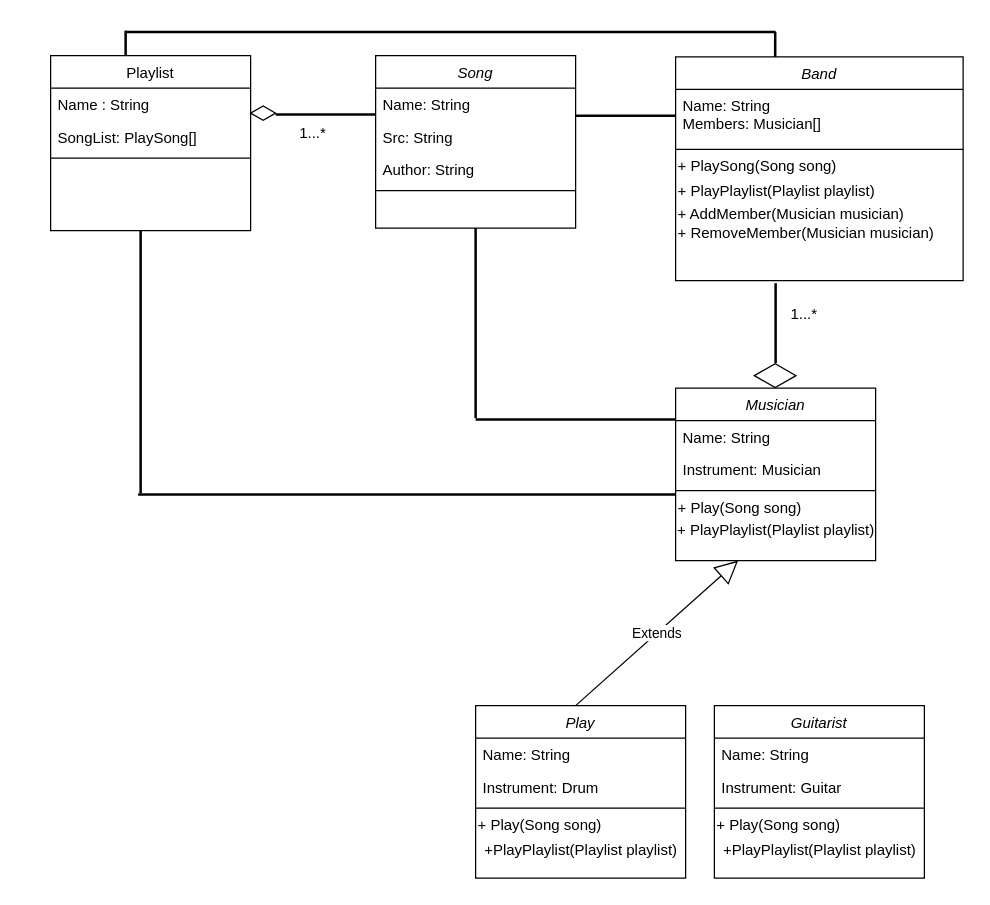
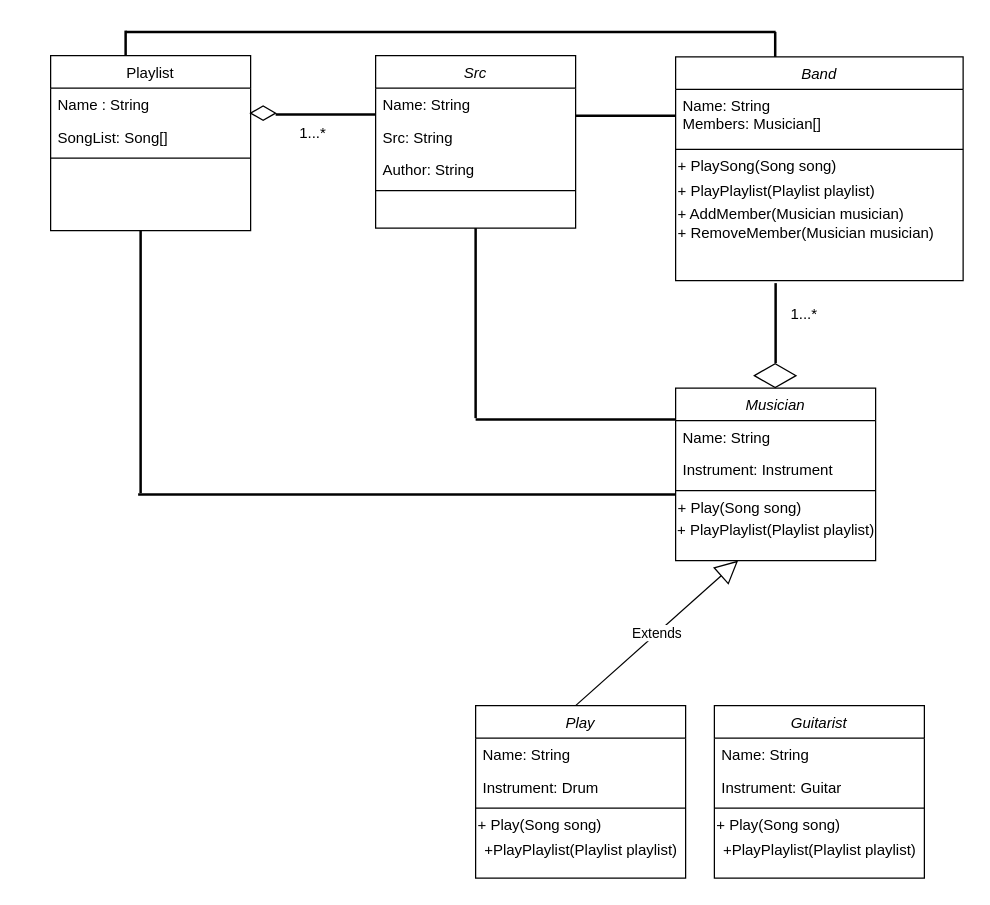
node "Song": label "Song" -> "Src"
node "SongList: PlaySong[]": label "SongList: PlaySong[]" -> "SongList: Song[]"
node "Instrument: Musician": label "Instrument: Musician" -> "Instrument: Instrument"
